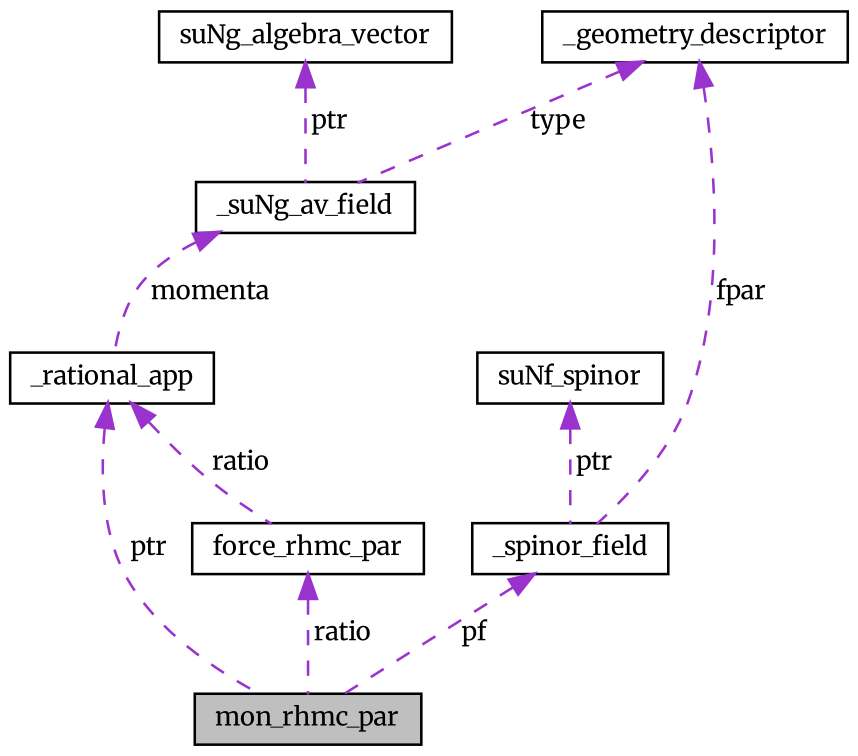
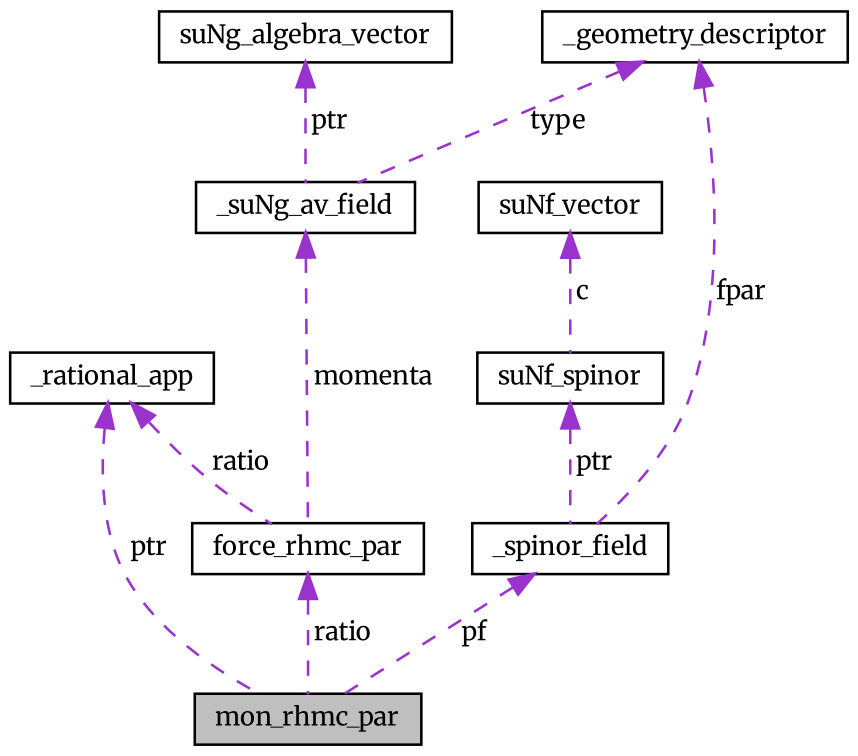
node "suNf_vector": added
edge "_rational_app" -> "_suNg_av_field": now "force_rhmc_par" -> "_suNg_av_field"
